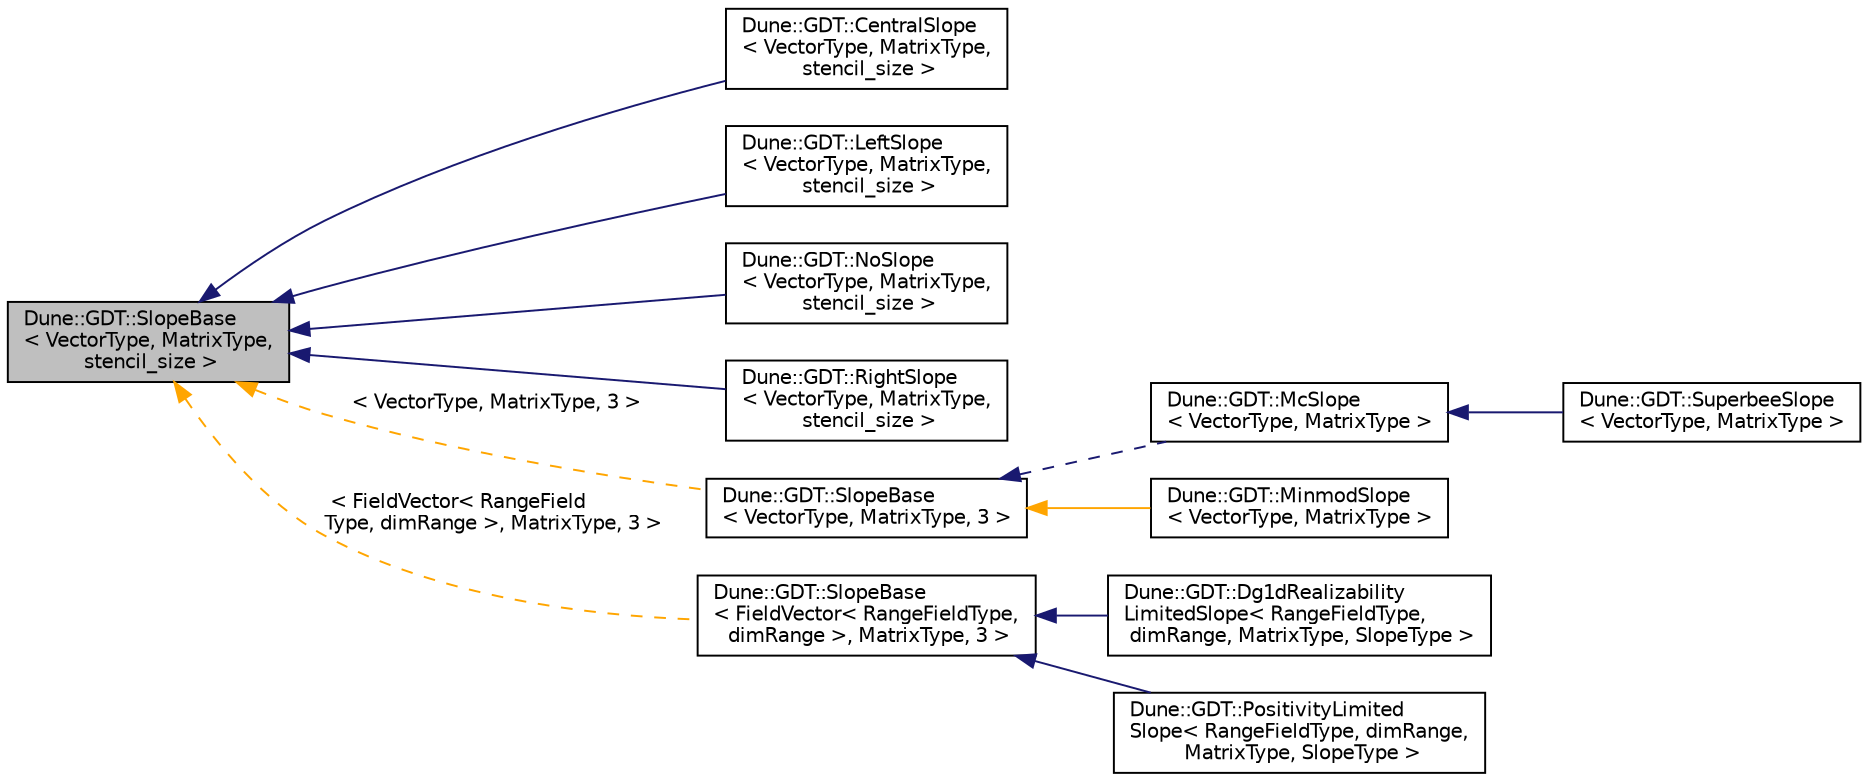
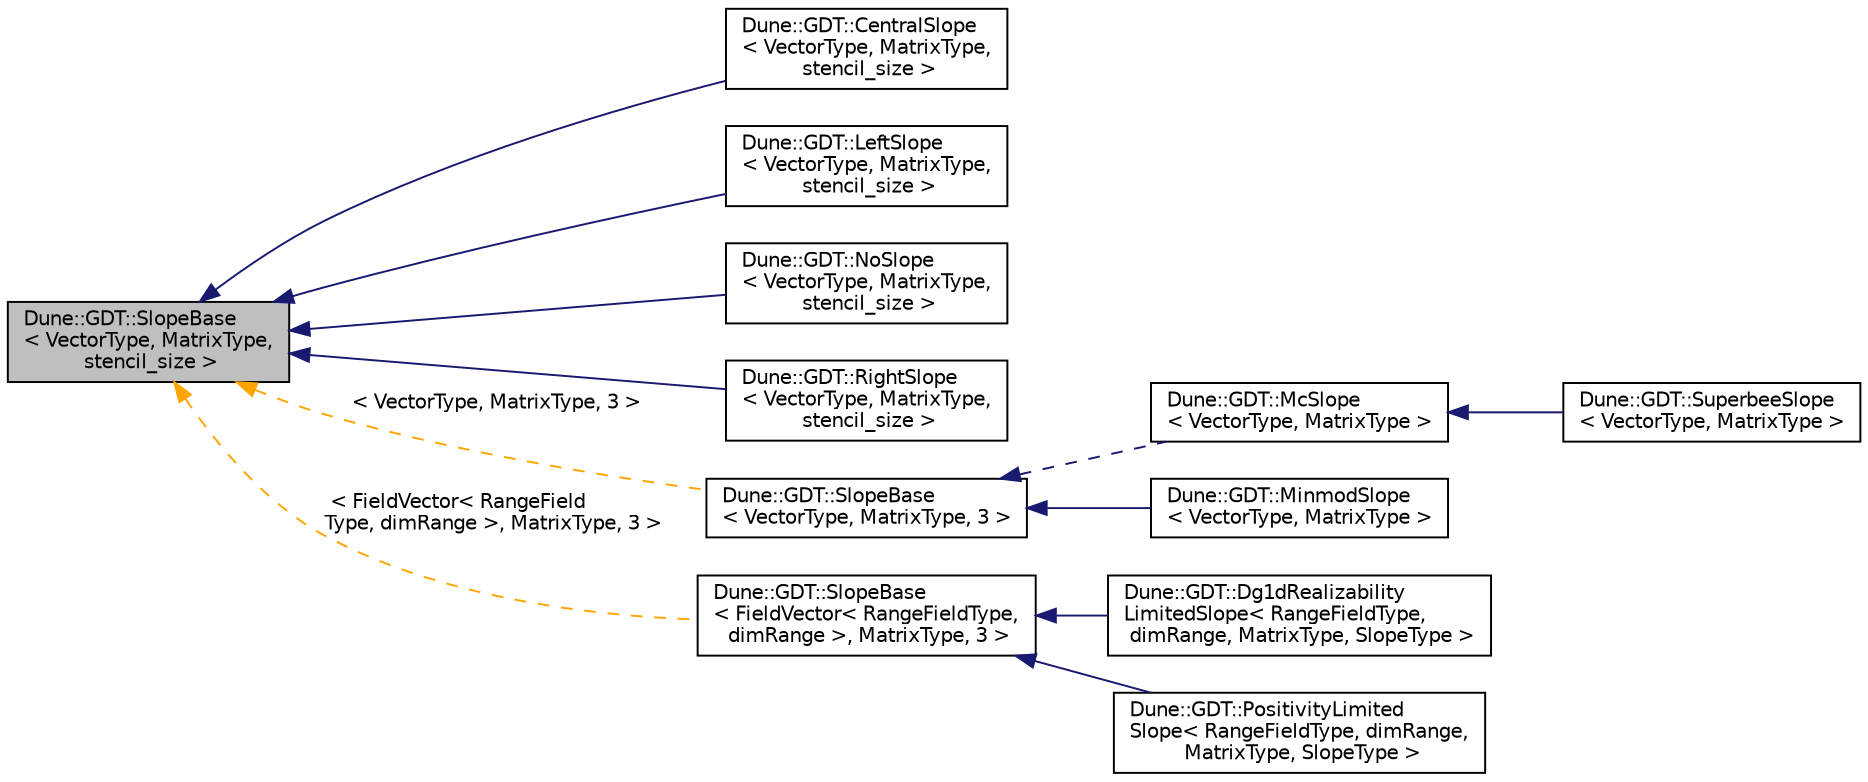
edge "Dune::GDT::MinmodSlope < VectorType, MatrixType >" -> "Dune::GDT::SlopeBase < VectorType, MatrixType, 3 >": color orange -> midnightblue
